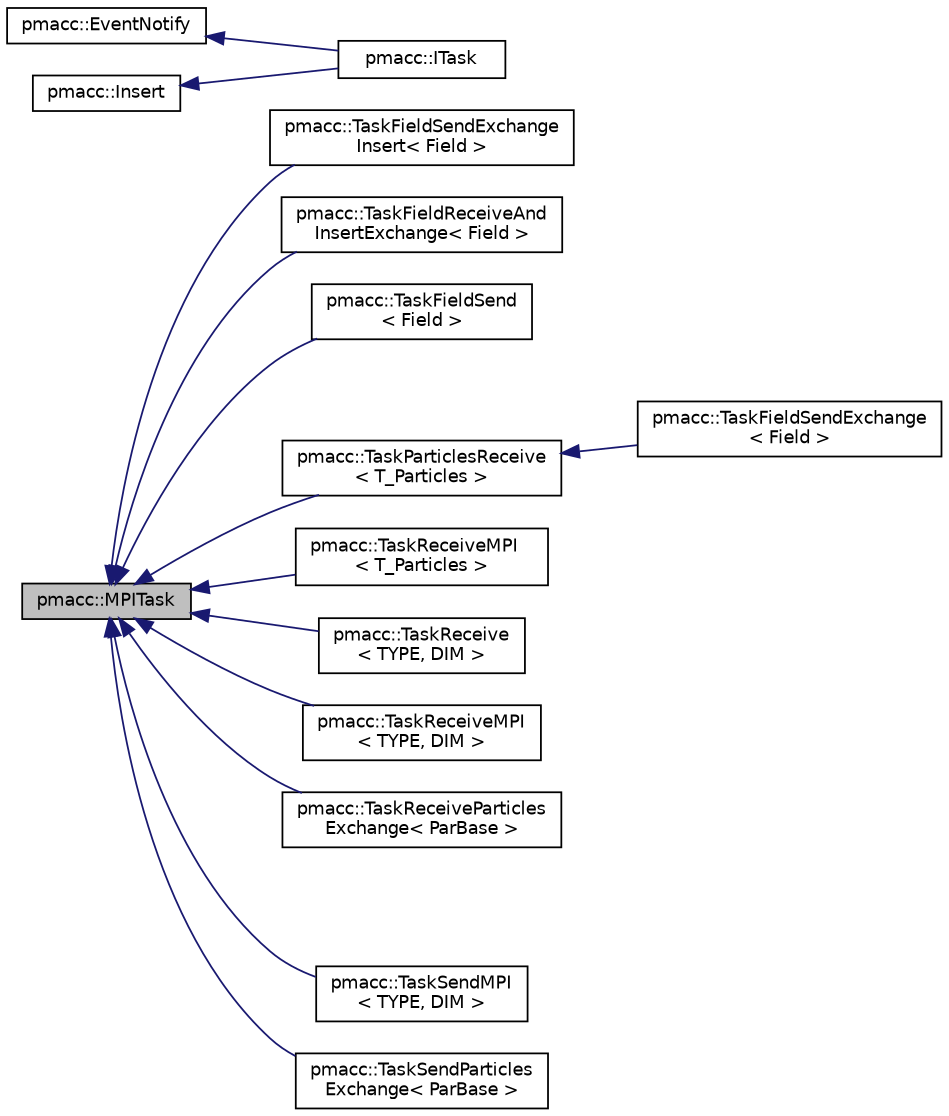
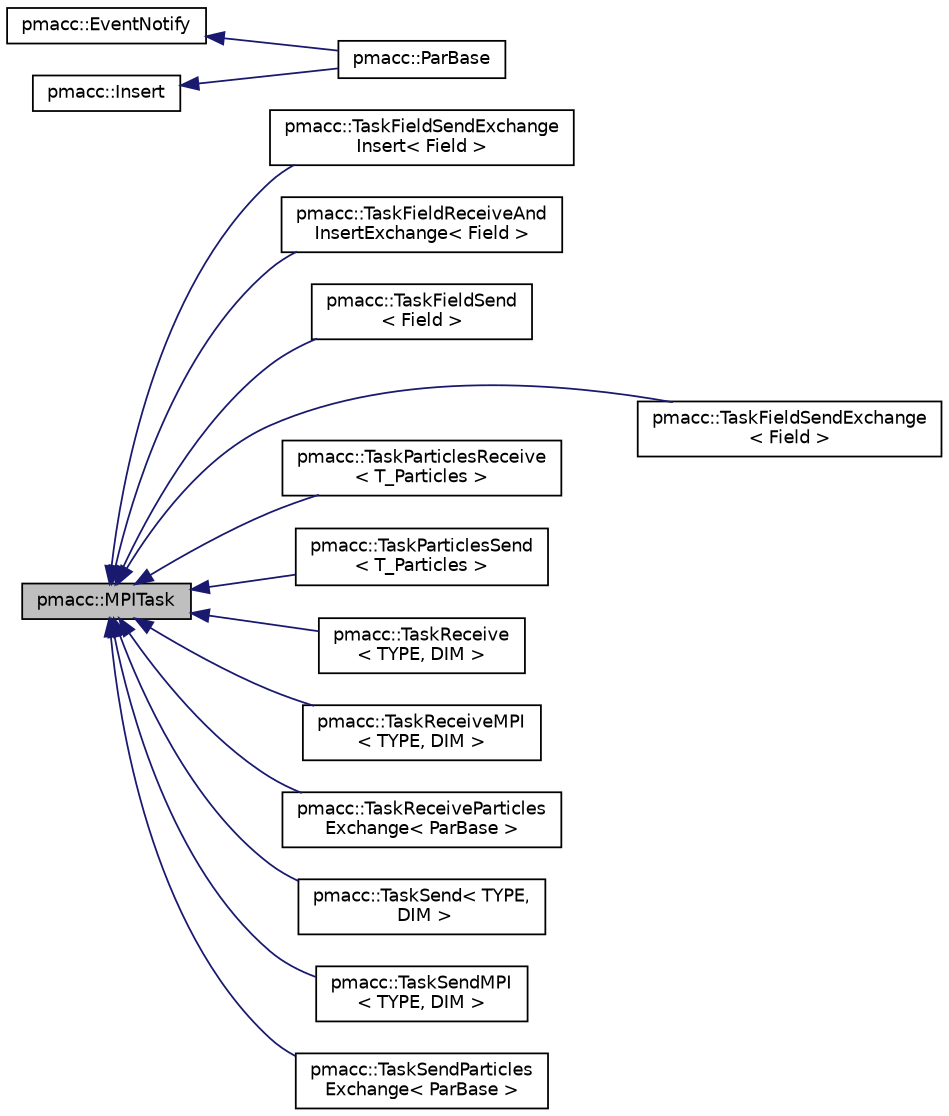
node "pmacc::ITask": label "pmacc::ITask" -> "pmacc::ParBase"
edge "pmacc::TaskFieldSendExchange < Field >" -> "pmacc::TaskParticlesReceive < T_Particles >": now "pmacc::TaskFieldSendExchange < Field >" -> "pmacc::MPITask"
node "pmacc::TaskReceiveMPI < T_Particles >": label "pmacc::TaskReceiveMPI < T_Particles >" -> "pmacc::TaskParticlesSend < T_Particles >"
node "pmacc::TaskSend< TYPE, DIM >": added
